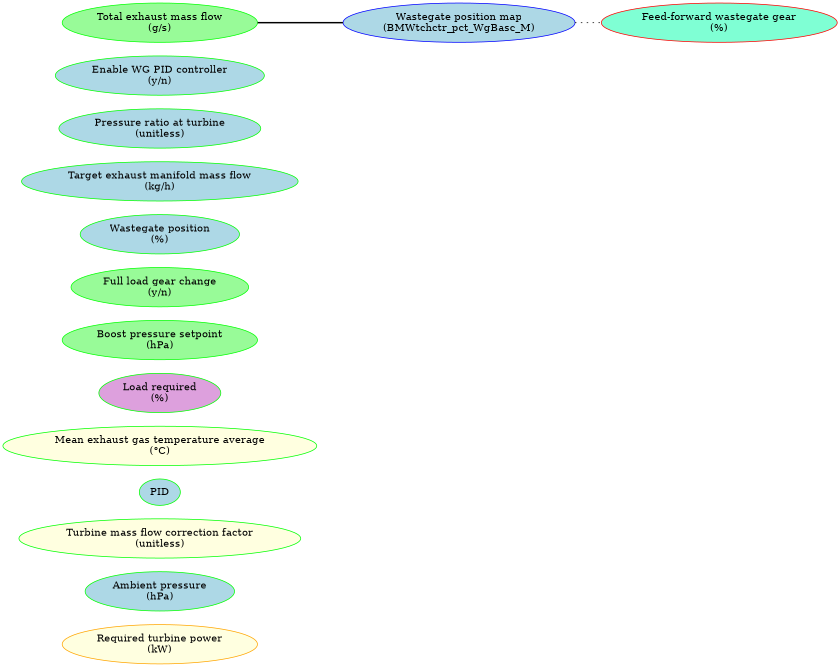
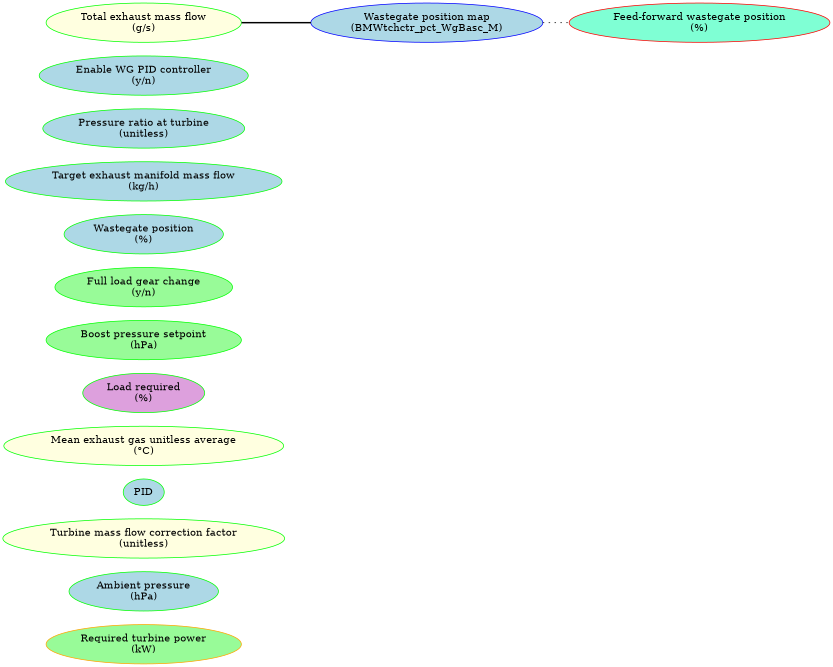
node "Total exhaust mass flow (g/s)": fillcolor palegreen -> lightyellow
node "Feed-forward wastegate gear (%)": label "Feed-forward wastegate gear (%)" -> "Feed-forward wastegate position (%)"
node "Mean exhaust gas temperature average (°C)": label "Mean exhaust gas temperature average (°C)" -> "Mean exhaust gas unitless average (°C)"
node "Required turbine power (kW)": fillcolor lightyellow -> palegreen
